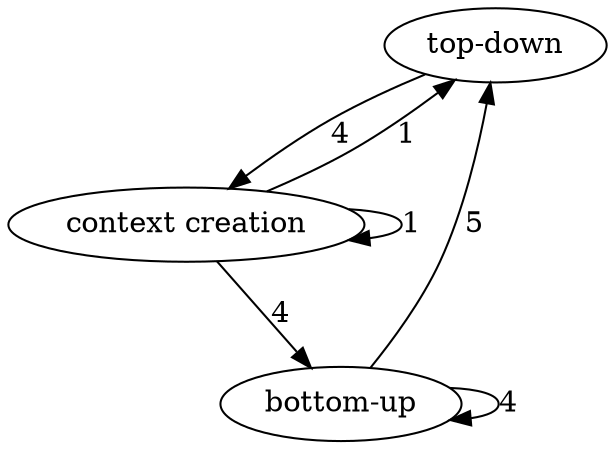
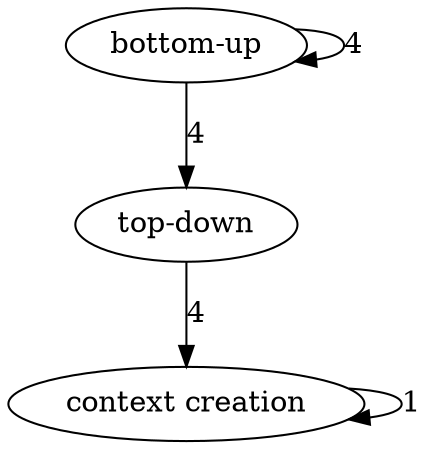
edge "context creation" -> "top-down": removed, label "1"
edge "bottom-up" -> "top-down": label "5" -> "4"
edge "context creation" -> "bottom-up": removed, label "4"
